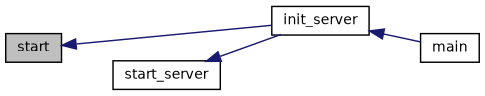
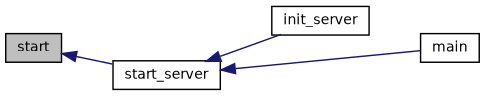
edge "init_server" -> "start": now "start_server" -> "start"
edge "main" -> "init_server": now "main" -> "start_server"
